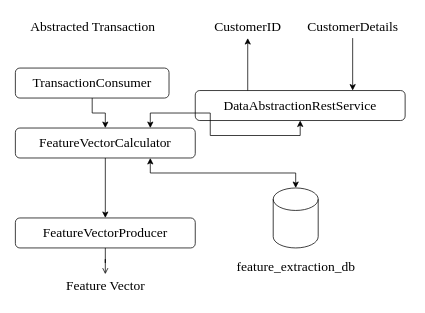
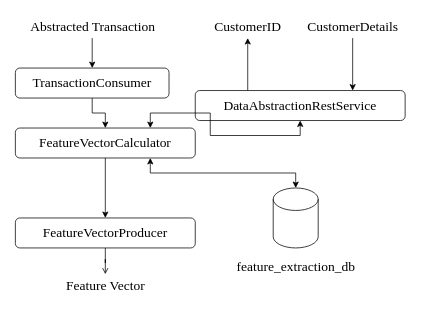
edge "Abstracted Transaction" -> "TransactionConsumer": added
